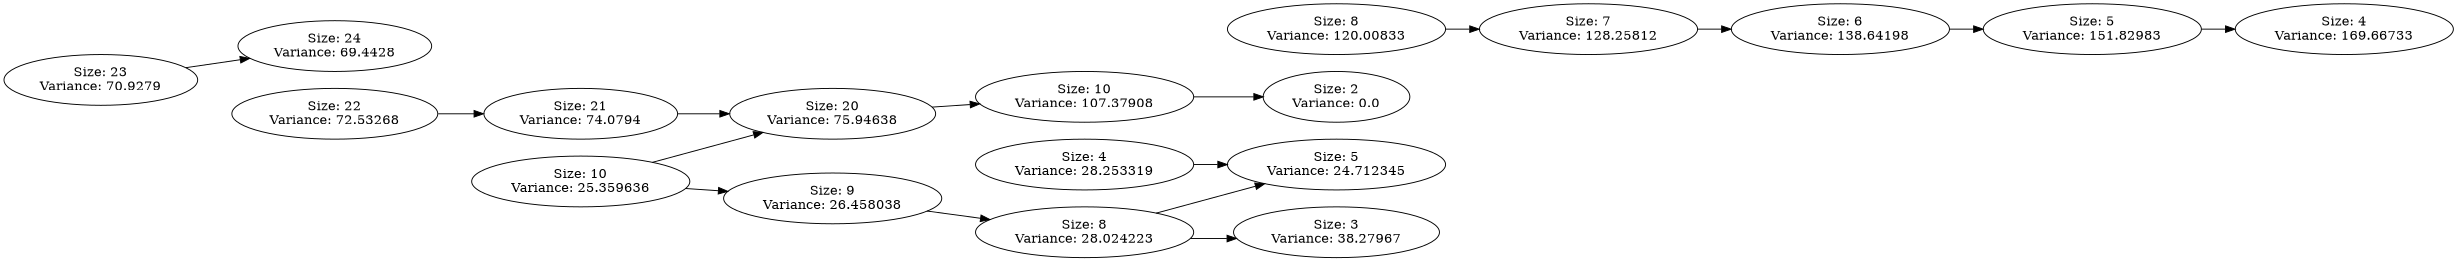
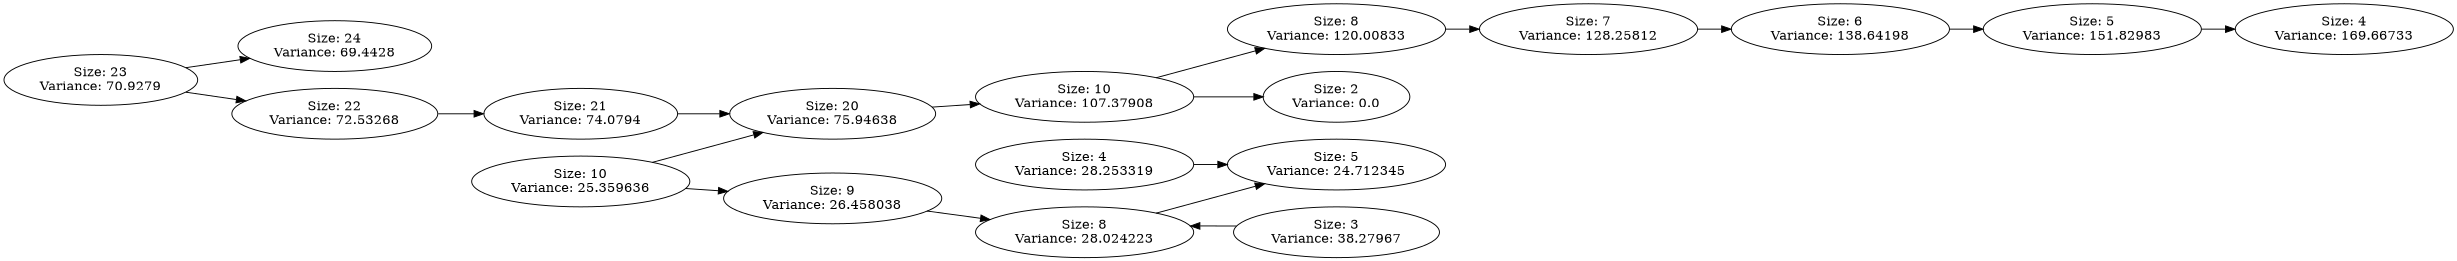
edge "Size: 10 Variance: 107.37908" -> "Size: 8 Variance: 120.00833": added
edge "Size: 23 Variance: 70.9279" -> "Size: 22 Variance: 72.53268": added
edge "Size: 8 Variance: 28.024223" -> "Size: 3 Variance: 38.27967": reversed
